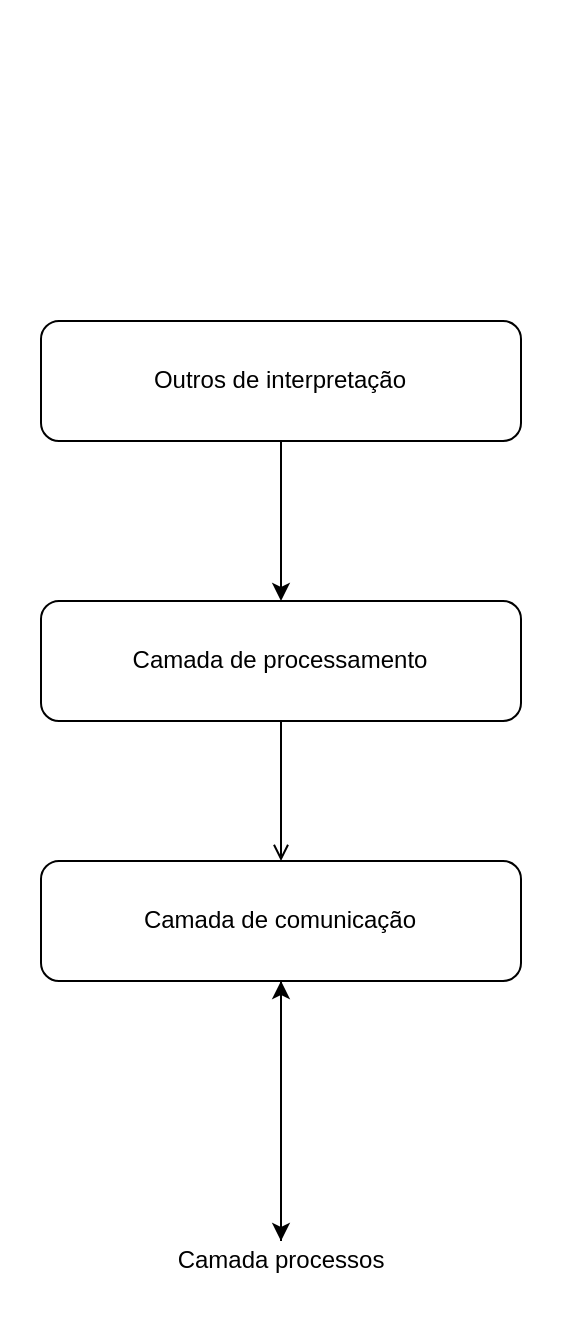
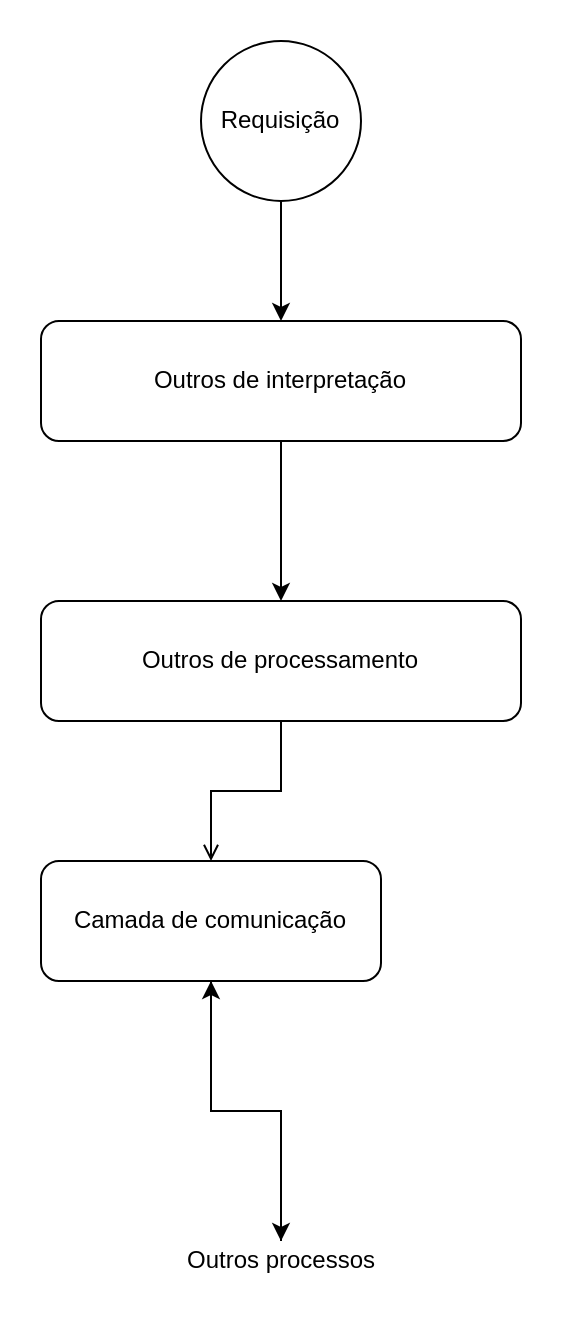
node "Requisição": added
edge "Requisição" -> "Outros de interpretação": added
node "Camada de processamento": label "Camada de processamento" -> "Outros de processamento"
node "Camada de comunicação": size 480x120 -> 340x120
node "Camada processos": label "Camada processos" -> "Outros processos"
